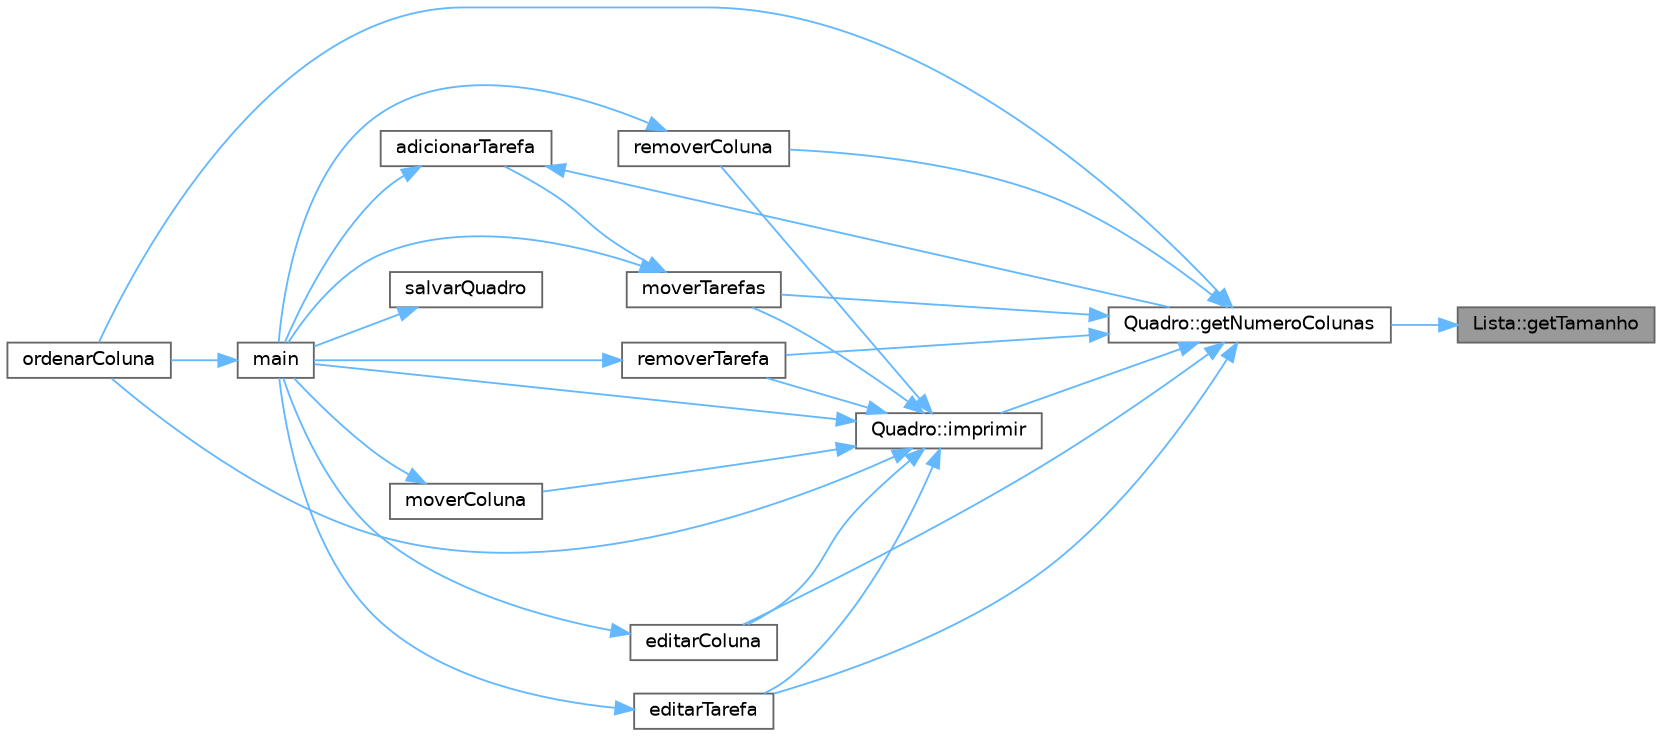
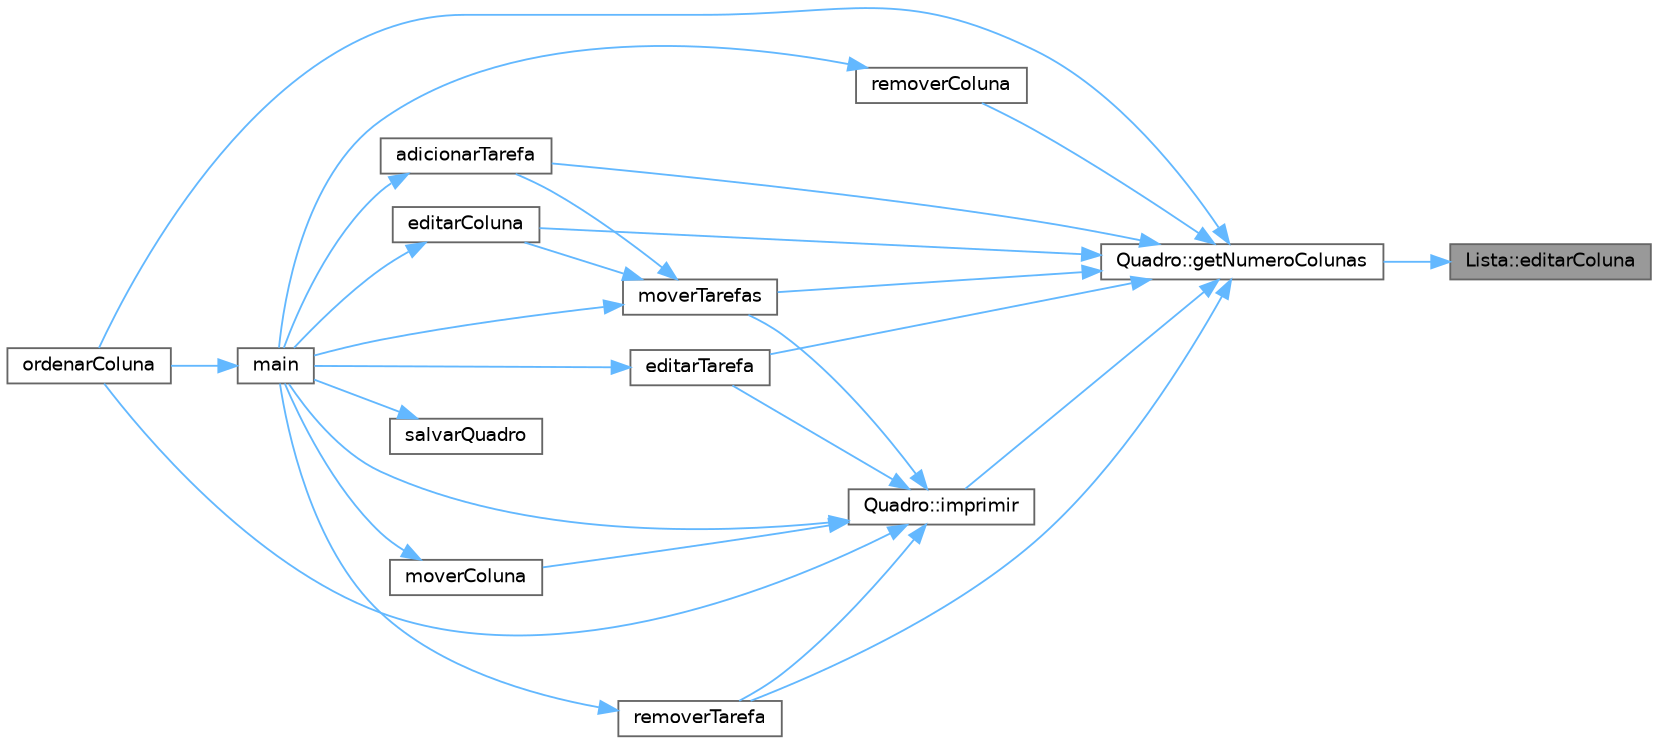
edge "Quadro::getNumeroColunas" -> "adicionarTarefa": reversed
edge "removerColuna" -> "Quadro::imprimir": removed
node "Lista::getTamanho": label "Lista::getTamanho" -> "Lista::editarColuna"
edge "editarColuna" -> "Quadro::imprimir": now "editarColuna" -> "moverTarefas"
